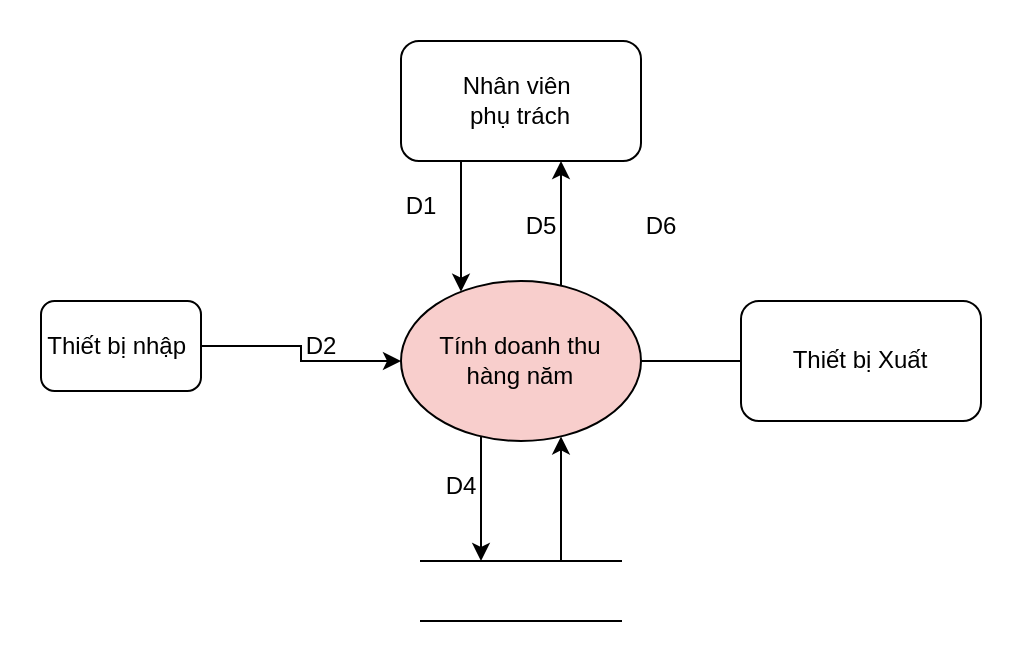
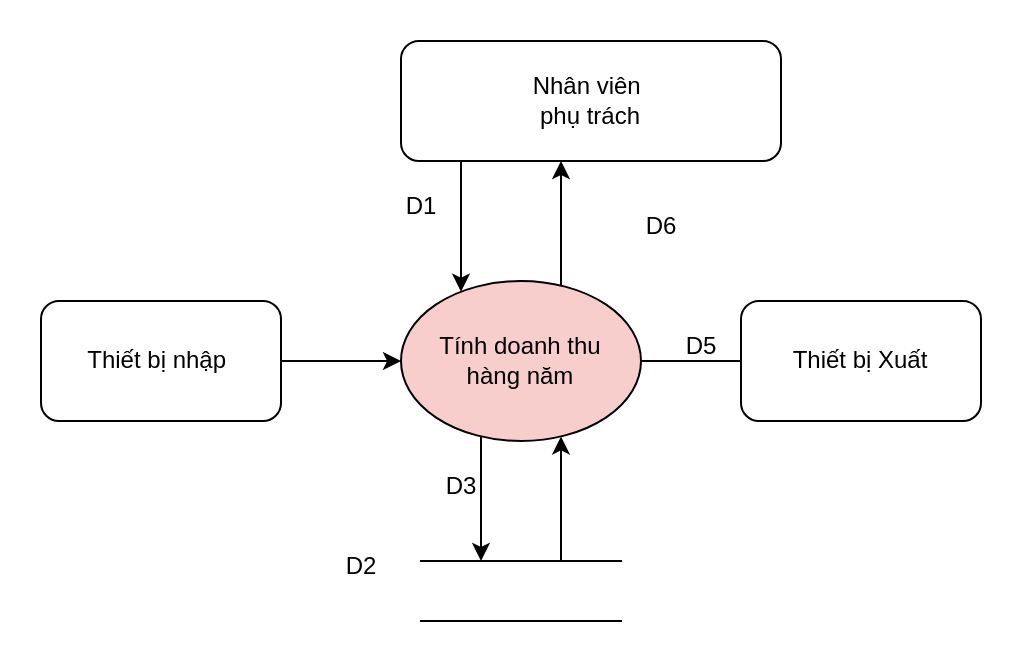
node "Nhân viên phụ trách": size 240x120 -> 380x120
node "D5": moved (541, 227) -> (701, 347)
node "Thiết bị nhập": size 160x90 -> 240x120
node "D2": moved (321, 347) -> (361, 567)
node "D4": label "D4" -> "D3"
